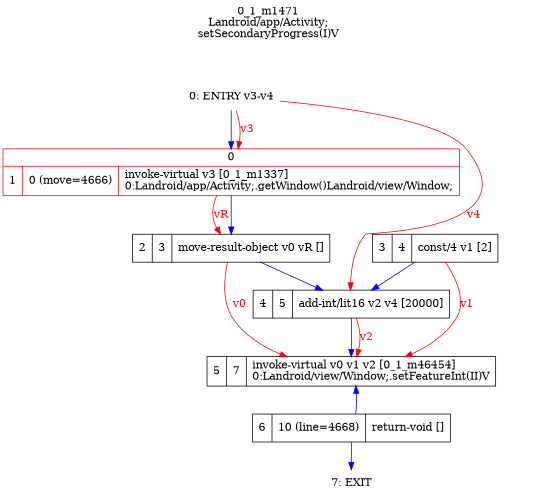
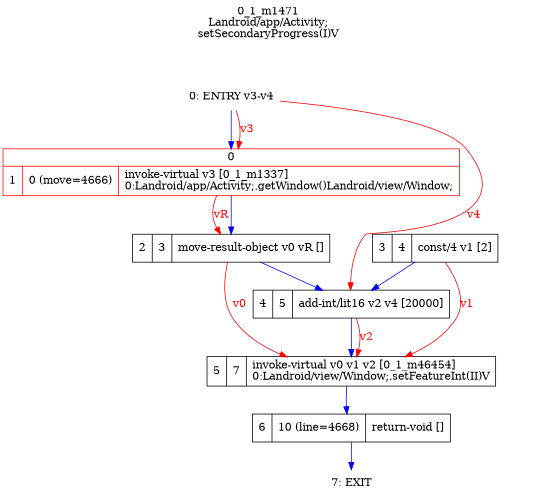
edge "6" -> "5": reversed
